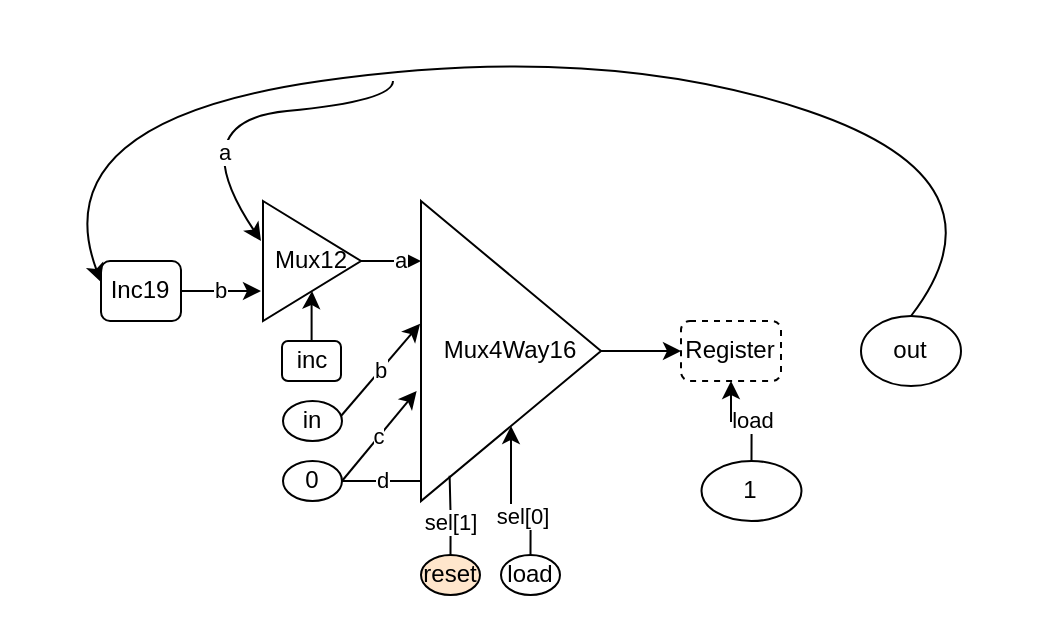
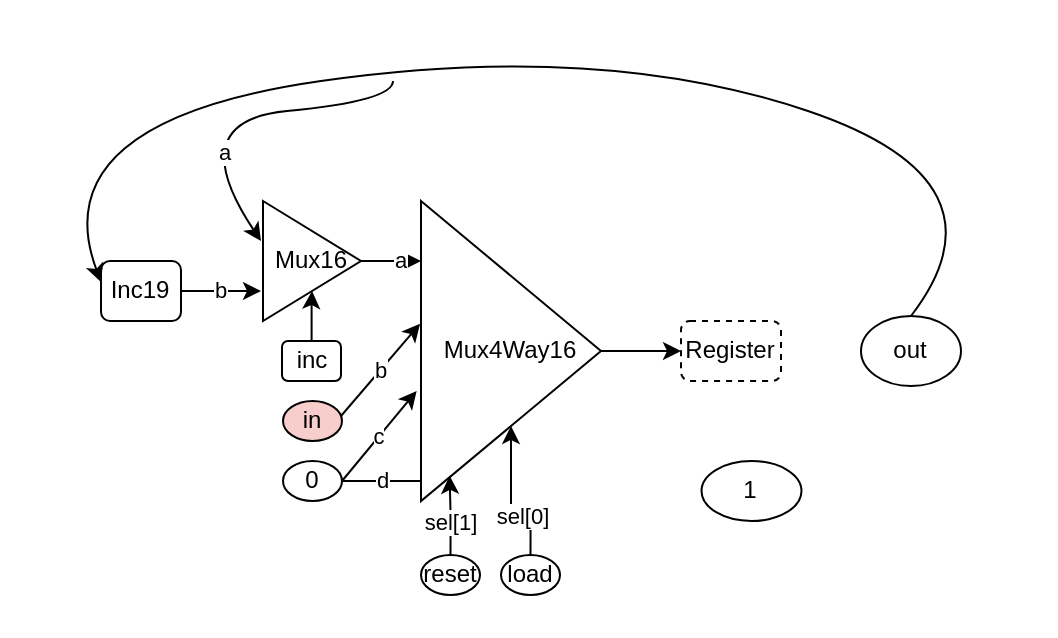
node "Mux12": label "Mux12" -> "Mux16"
node "in": fillcolor #ffffff -> #f8cecc
edge "1" -> "Register": removed, label "load"
edge "Mux4Way16" -- "reset": arrowhead none -> classic
node "reset": fillcolor #ffe6cc -> #ffffff
